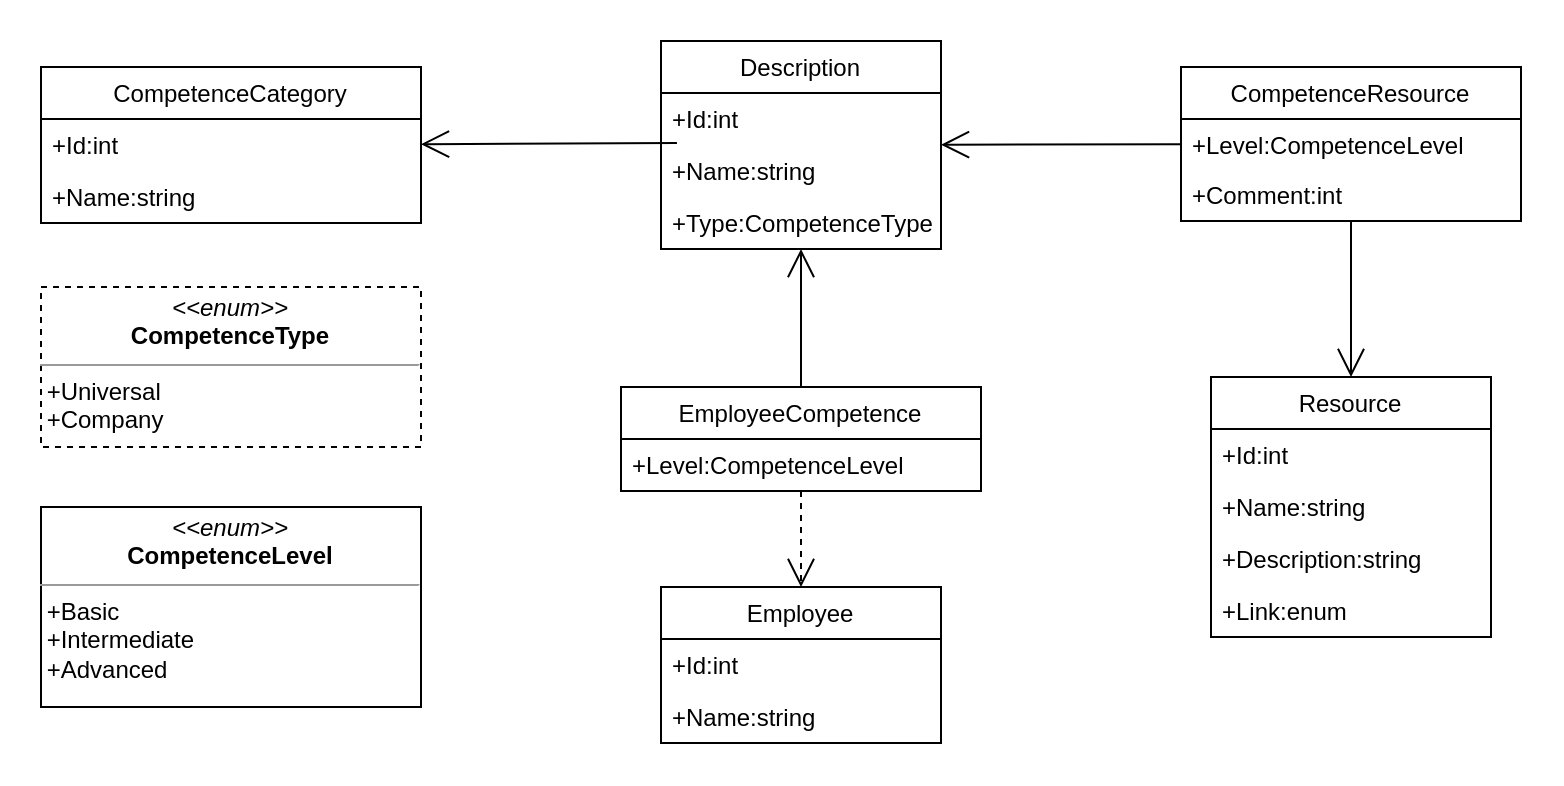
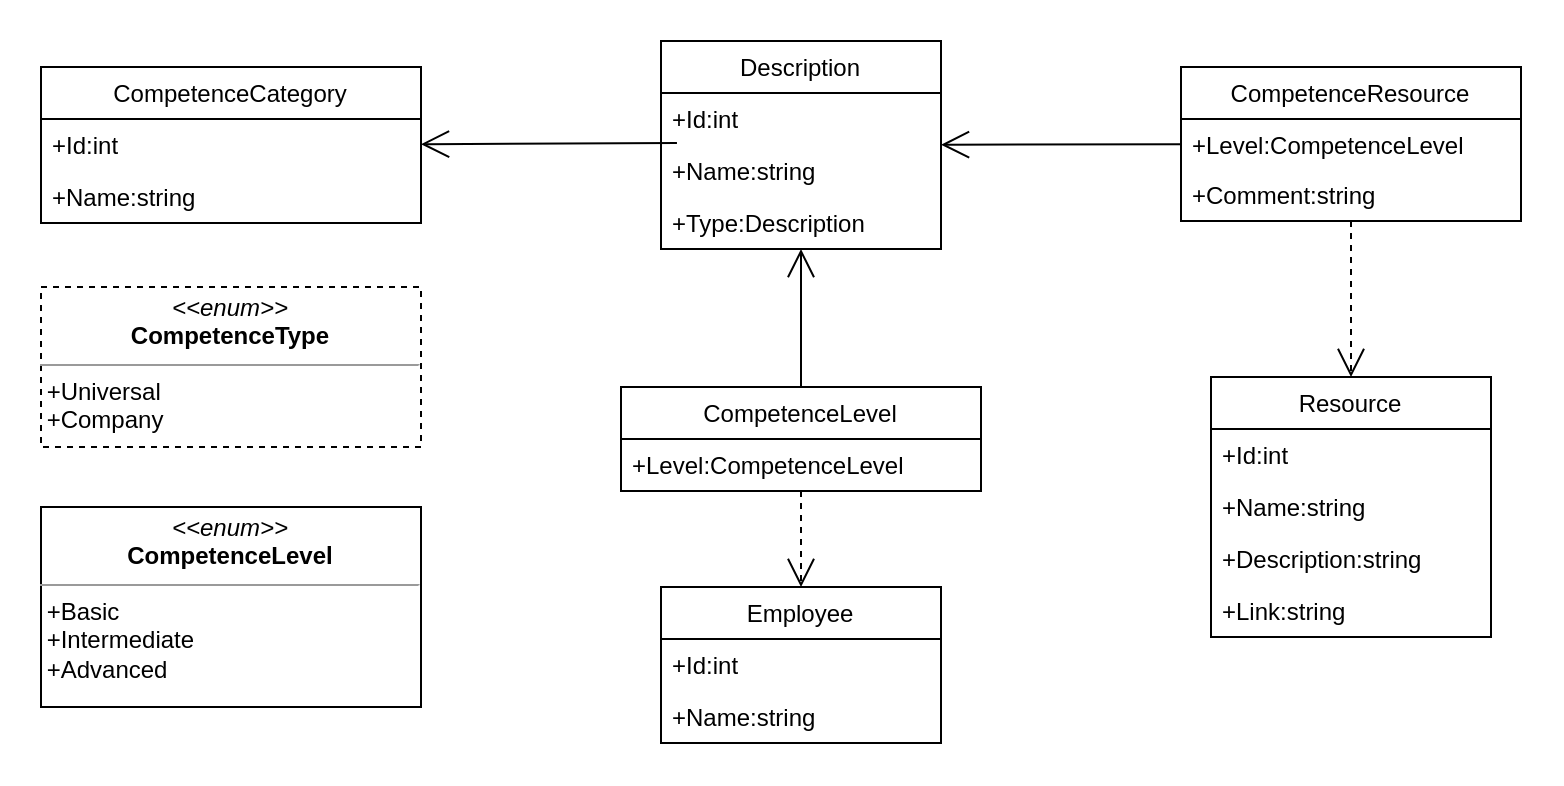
node "+Comment:int": label "+Comment:int" -> "+Comment:string"
node "+Type:CompetenceType": label "+Type:CompetenceType" -> "+Type:Description"
edge "CompetenceResource" -> "Resource": style solid -> dashed
node "EmployeeCompetence": label "EmployeeCompetence" -> "CompetenceLevel"
node "+Link:enum": label "+Link:enum" -> "+Link:string"
